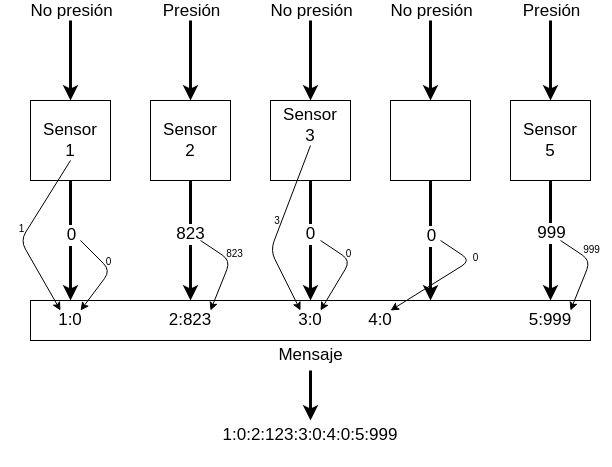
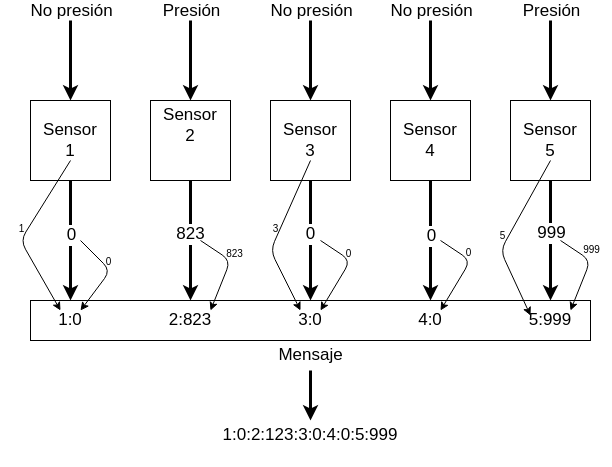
node "Sensor3": moved (311, 126) -> (311, 141)
node "Sensor2": moved (191, 141) -> (191, 126)
node "Sensor4": added
edge "Sensor5" -> "5:999": added, label "5"
node "4:0": moved (381, 321) -> (431, 321)
